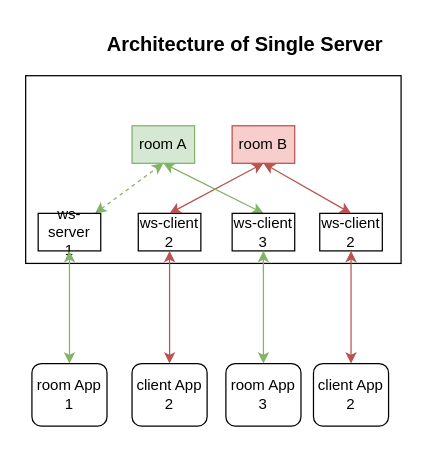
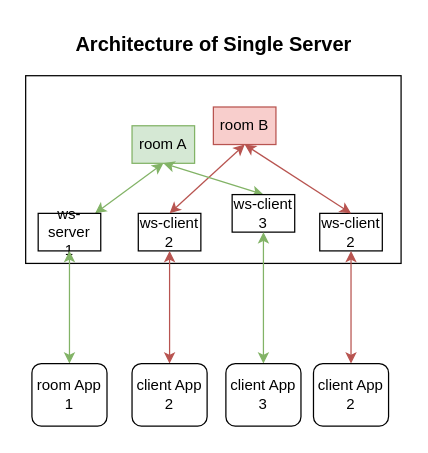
node "Architecture of Single Server": moved (244, 44) -> (213, 44)
node "room B": moved (263, 144) -> (244, 126)
edge "room A" -- "ws-server 1": style dashed -> solid
node "ws-client 3": moved (263, 232) -> (263, 213)
node "room App 3": label "room App 3" -> "client App 3"
